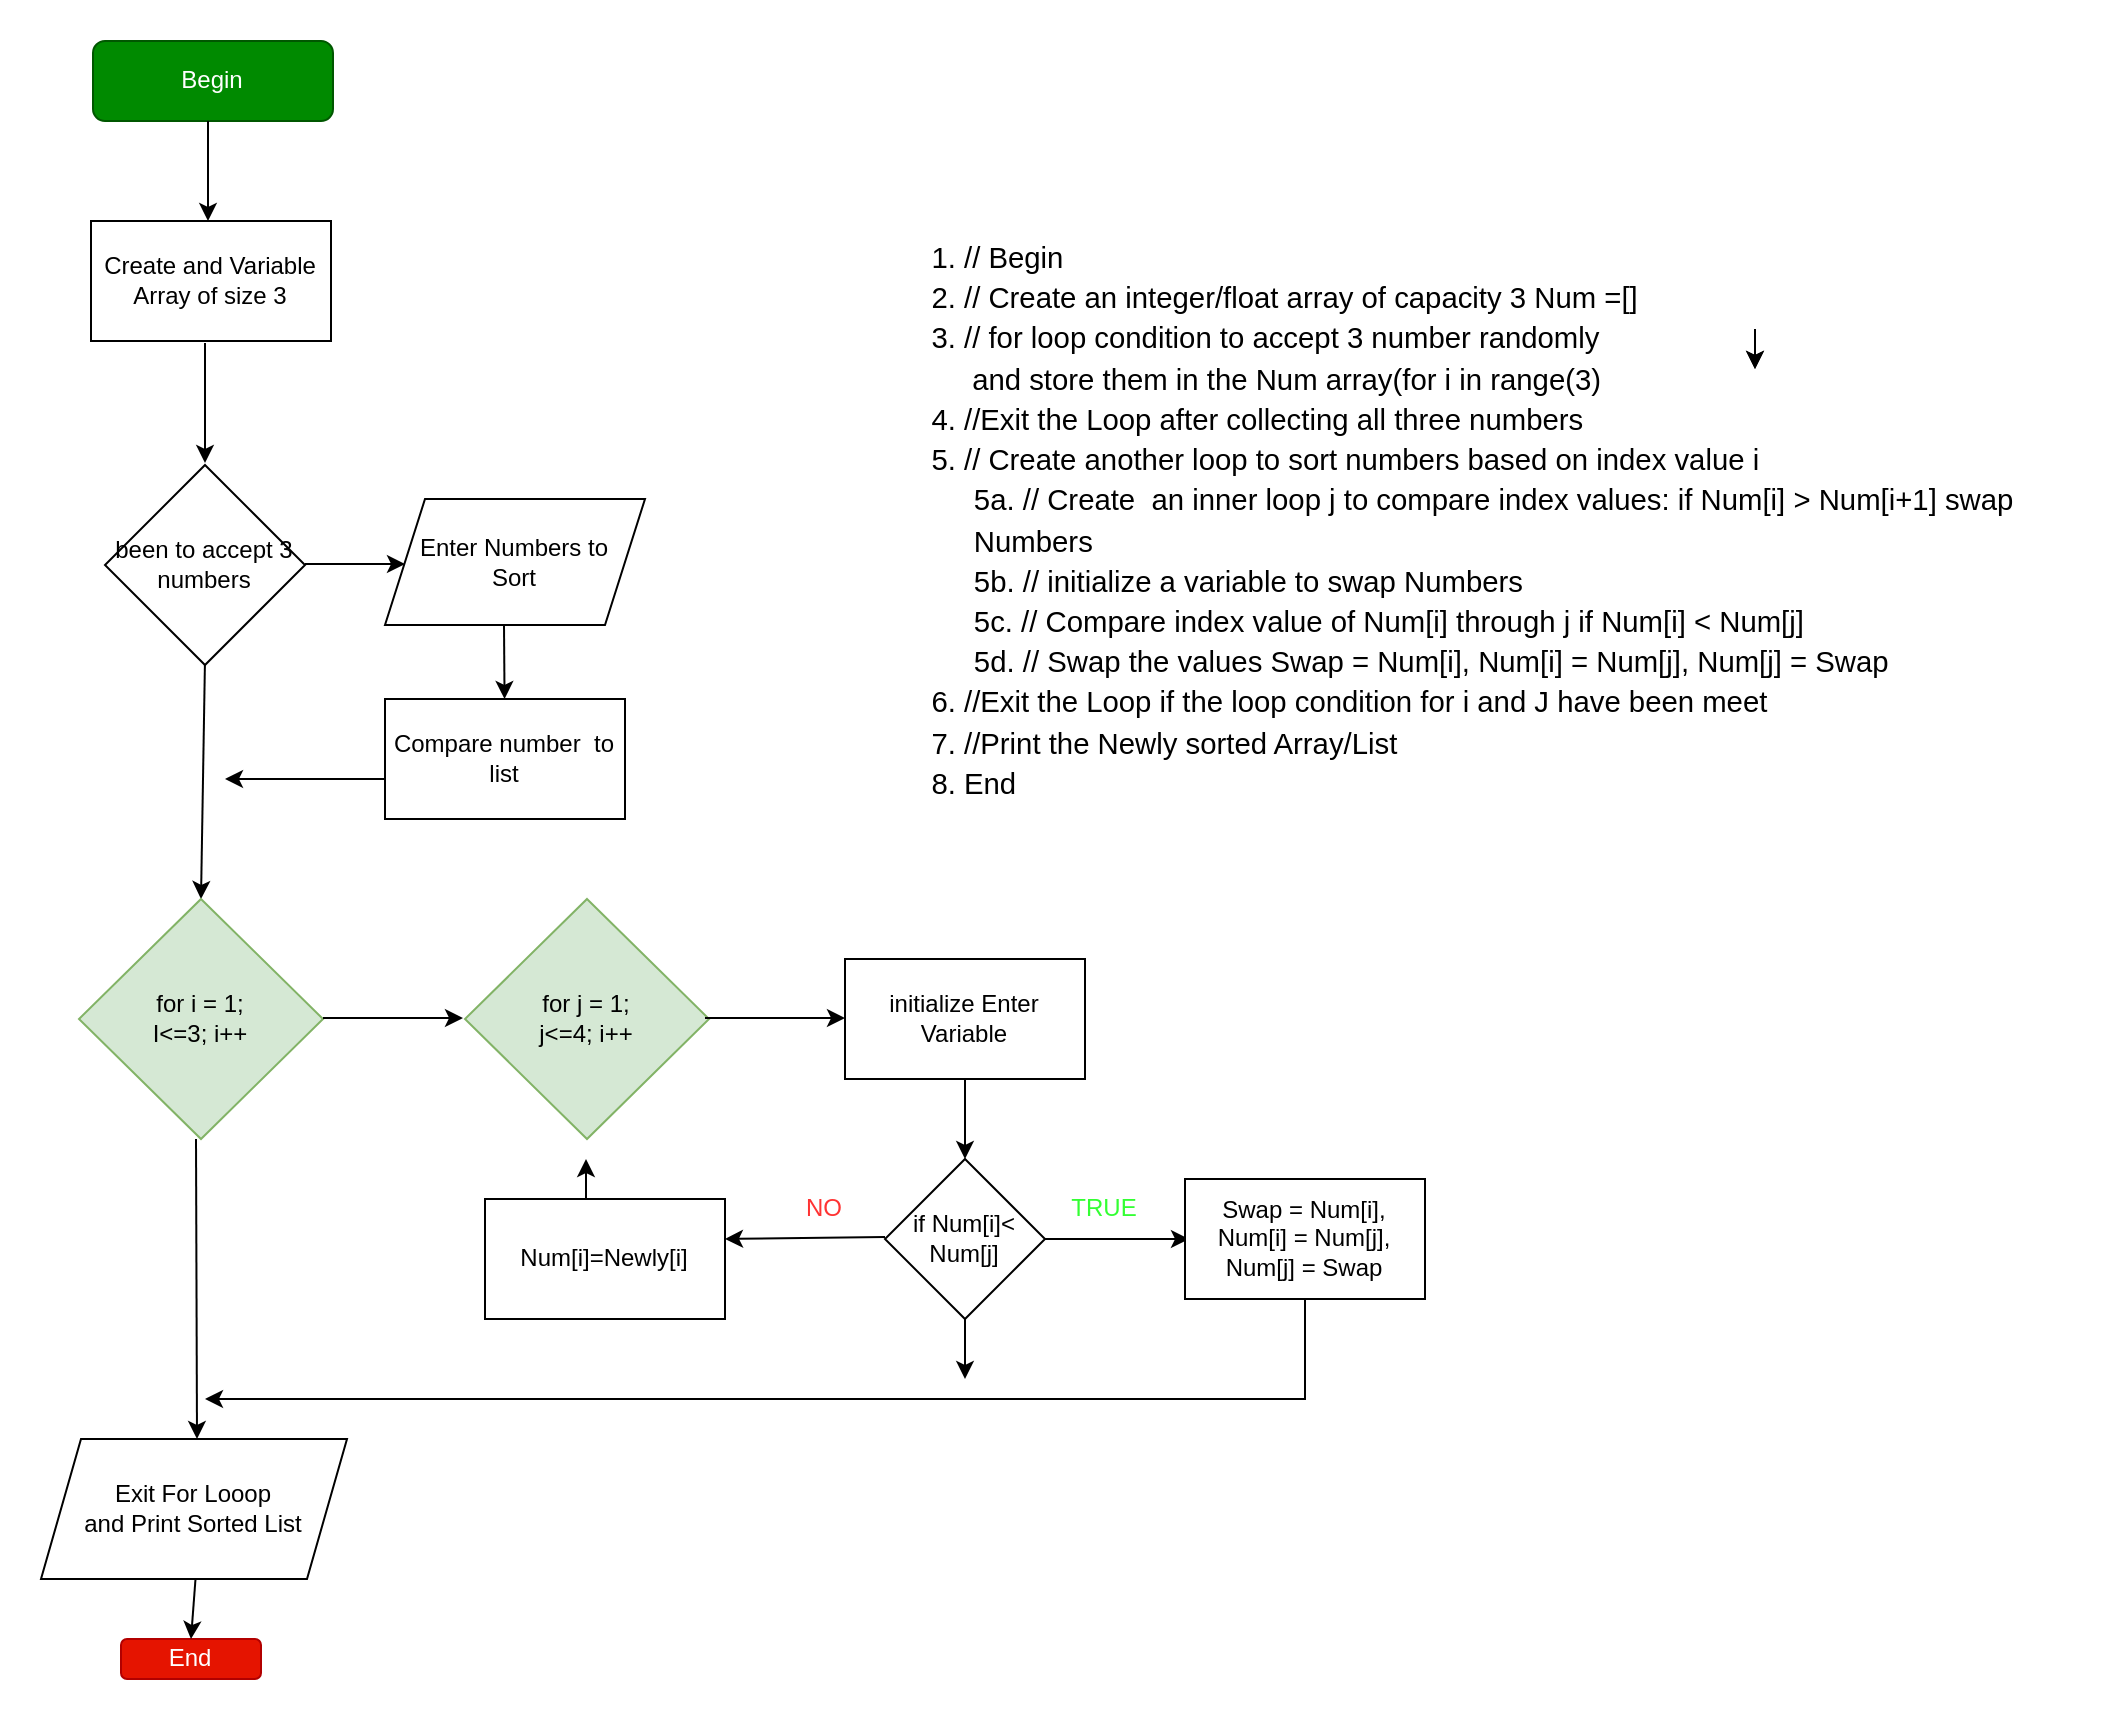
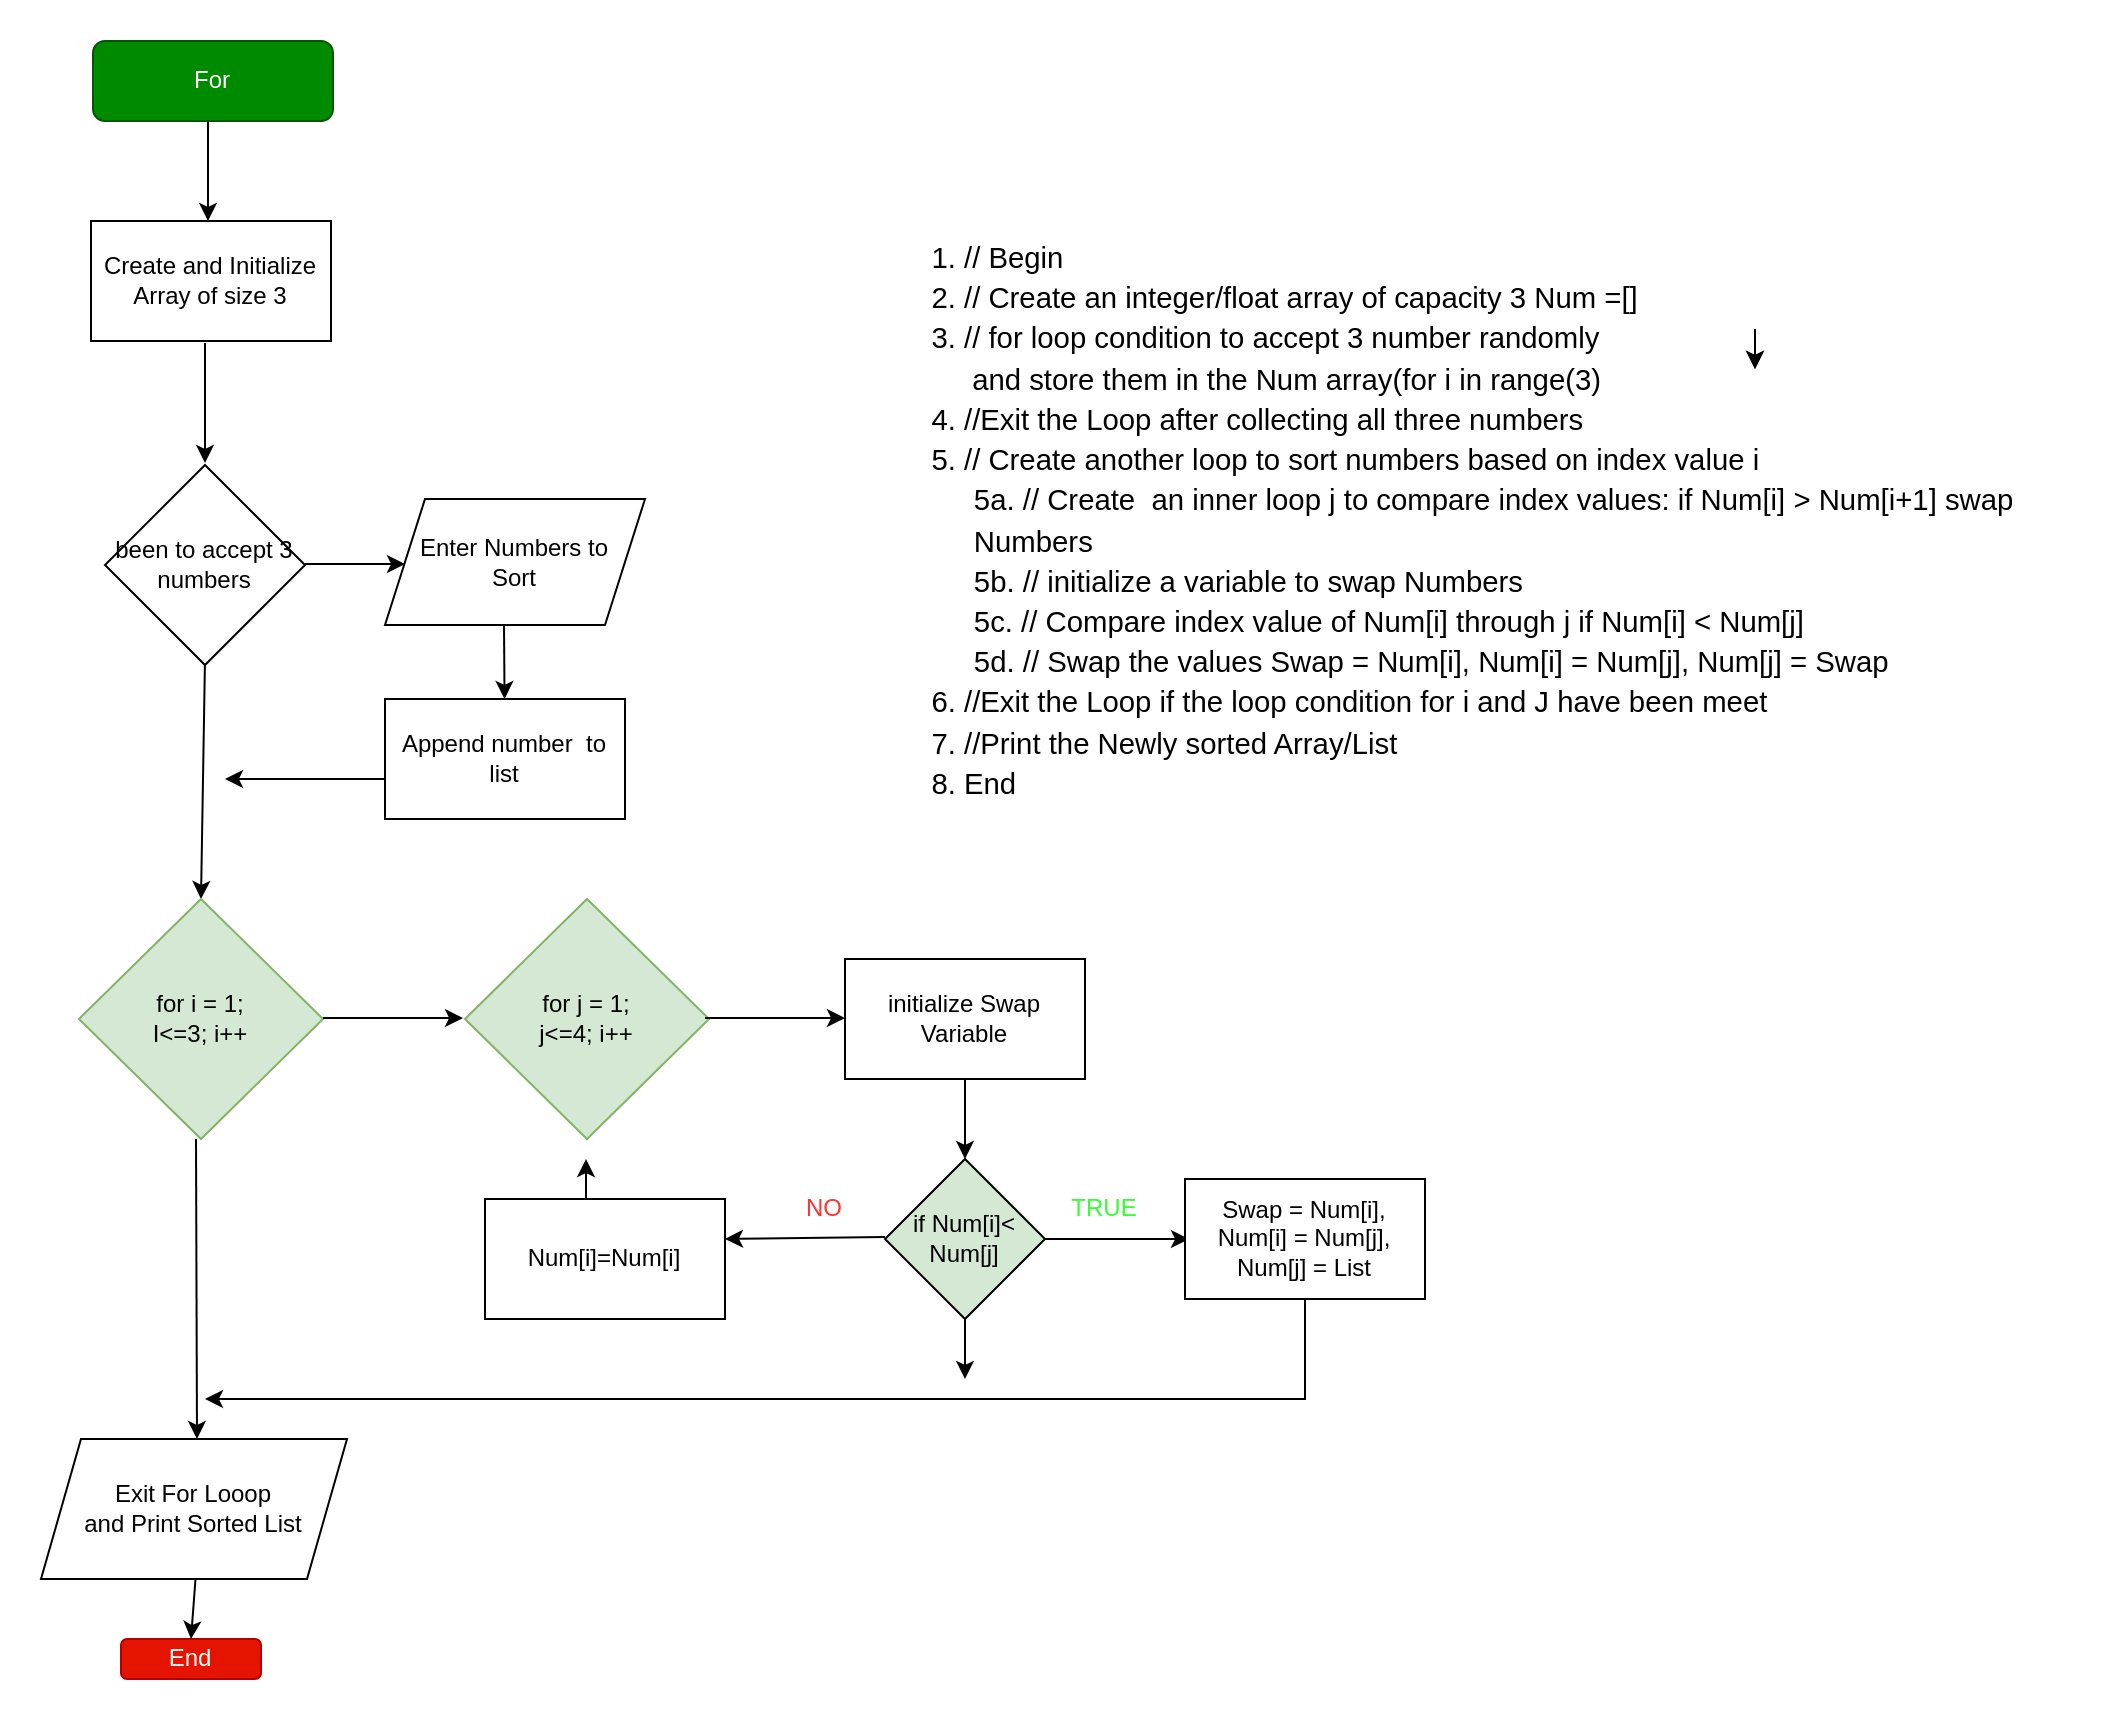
node "Begin": label "Begin" -> "For"
node "Create and Variable Array of size 3": label "Create and Variable Array of size 3" -> "Create and Initialize Array of size 3"
node "Compare number to list": label "Compare number to list" -> "Append number to list"
node "initialize Enter Variable": label "initialize Enter Variable" -> "initialize Swap Variable"
node "if Num[i]< Num[j]": fillcolor #ffffff -> #d5e8d4
node "Swap = Num[i], Num[i] = Num[j], Num[j] = Swap": label "Swap = Num[i], Num[i] = Num[j], Num[j] = Swap" -> "Swap = Num[i], Num[i] = Num[j], Num[j] = List"
node "Num[i]=Newly[i]": label "Num[i]=Newly[i]" -> "Num[i]=Num[i]"
